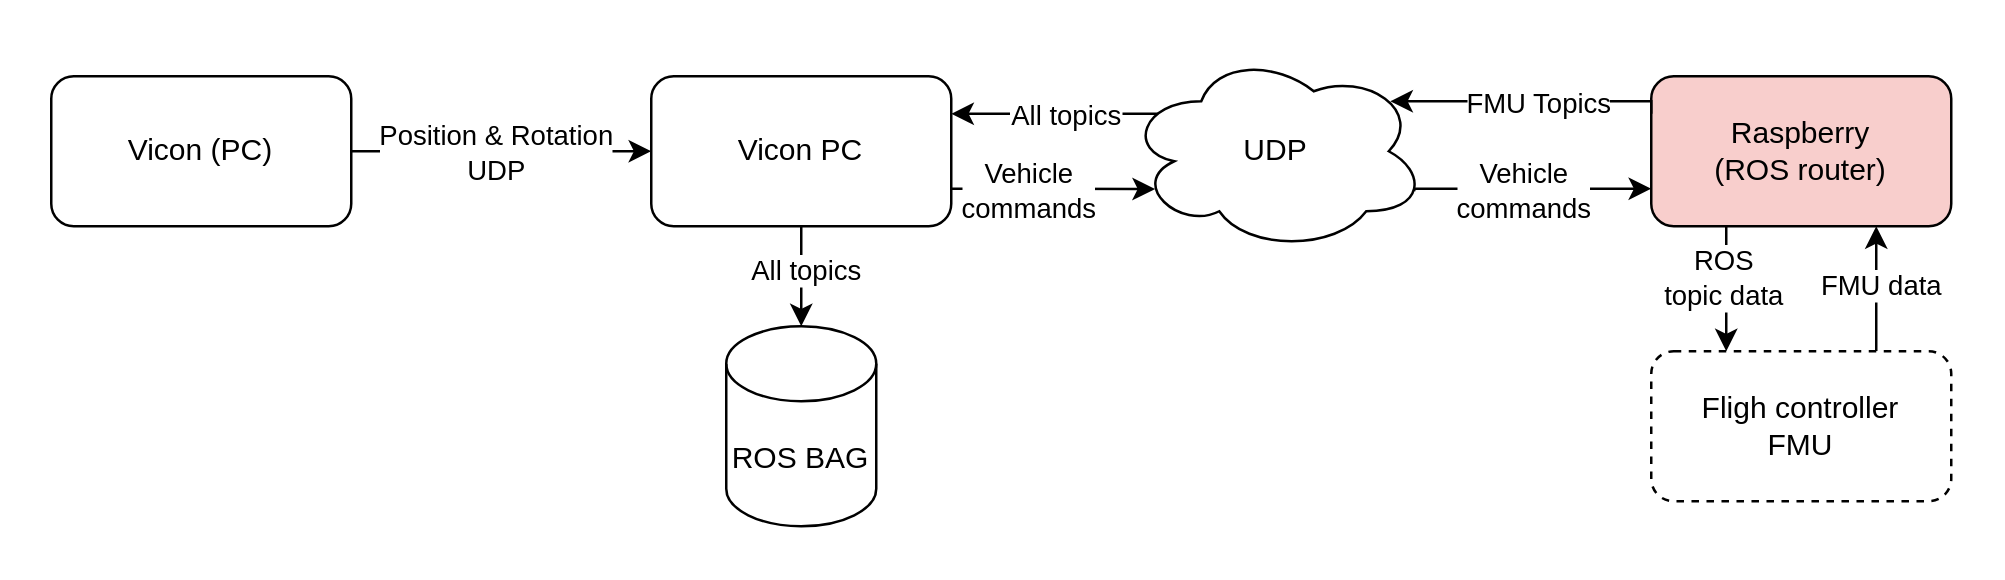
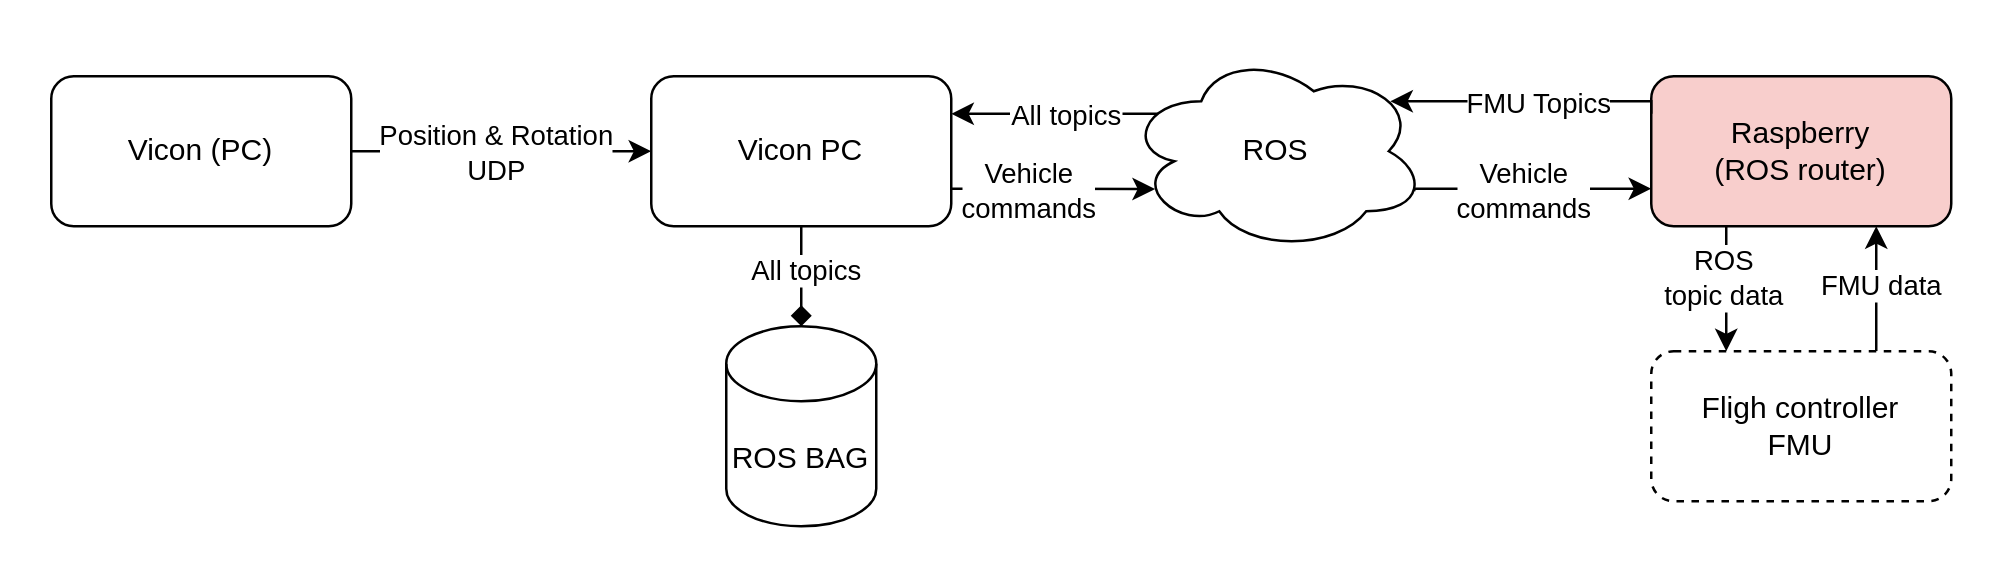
node "UDP": label "UDP" -> "ROS"
edge "Vicon PC" -> "ROS BAG": arrowhead classic -> diamond
